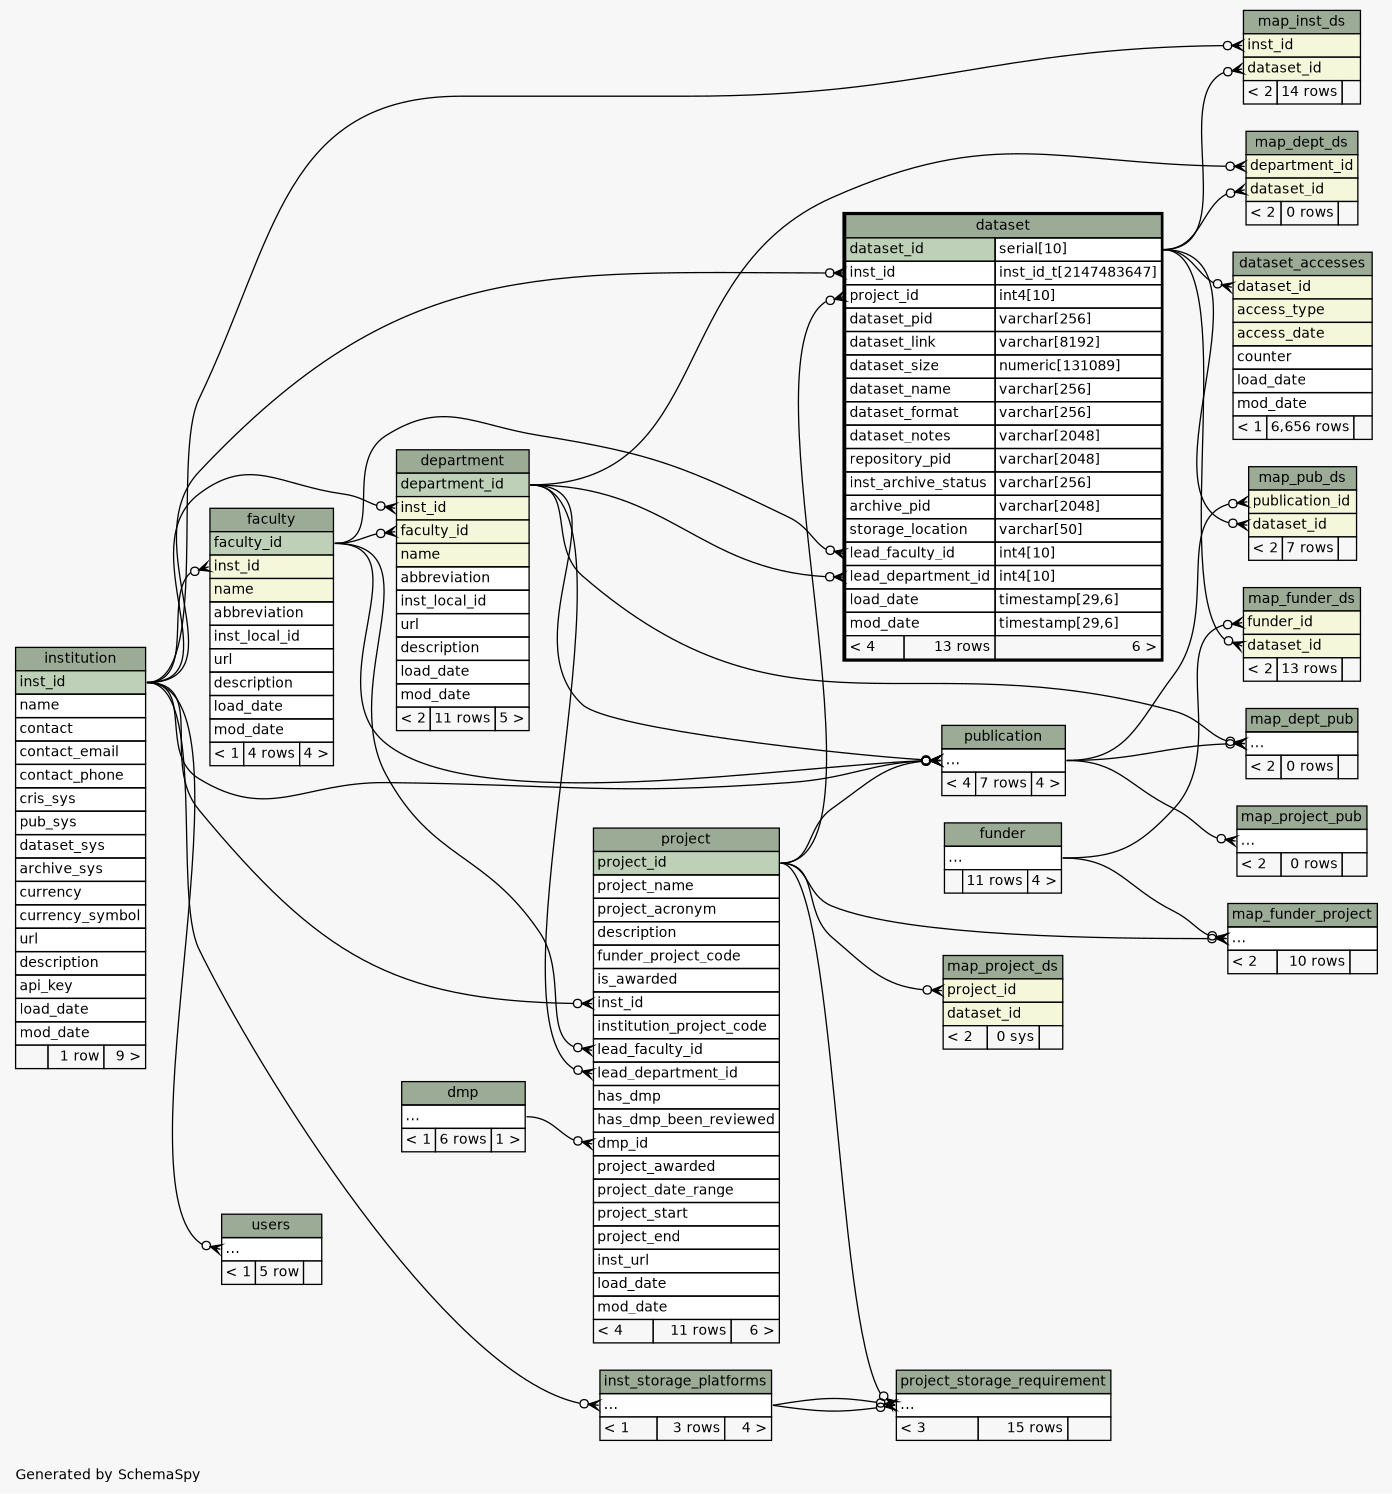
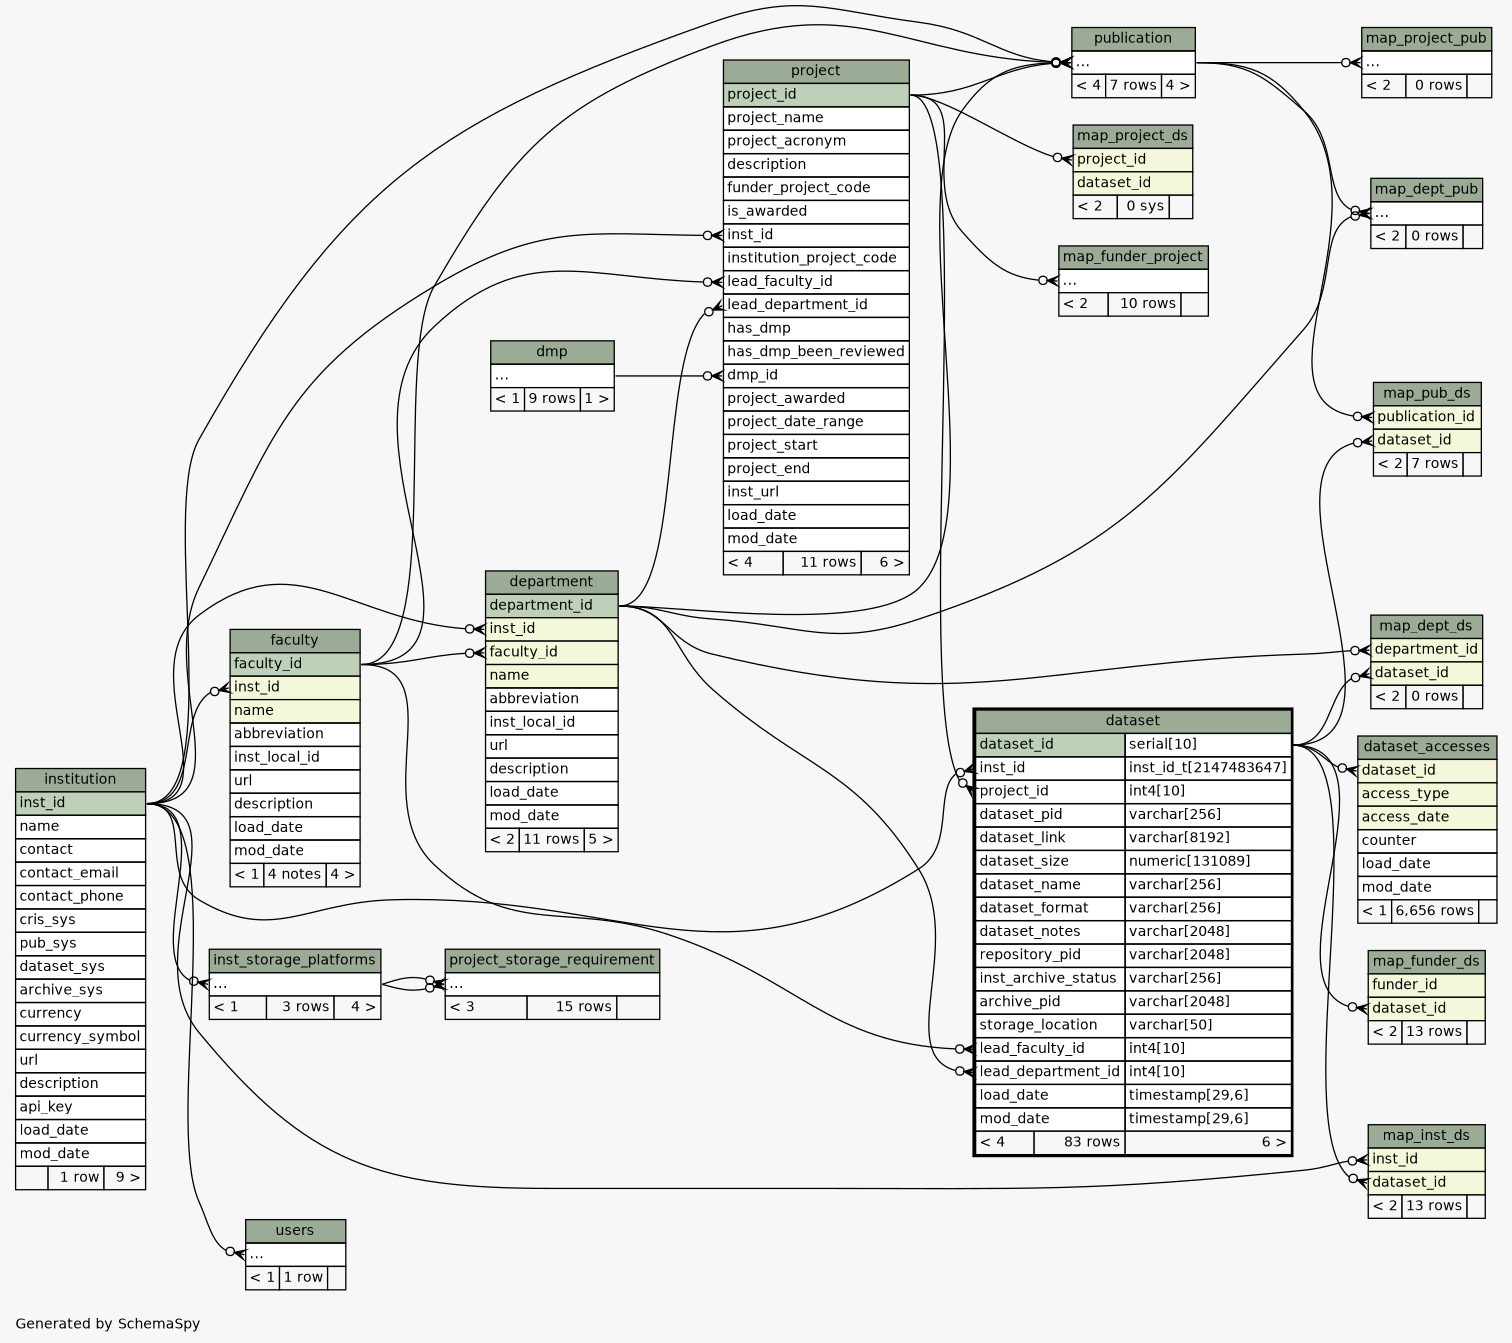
node "map_inst_ds": text "14 rows" -> "13 rows"
node "dataset": text "13 rows" -> "83 rows"
node "faculty": text "4 rows" -> "4 notes"
node "funder": removed
edge "project" -> "project_storage_requirement": removed
node "dmp": text "6 rows" -> "9 rows"
node "users": text "5 row" -> "1 row"
